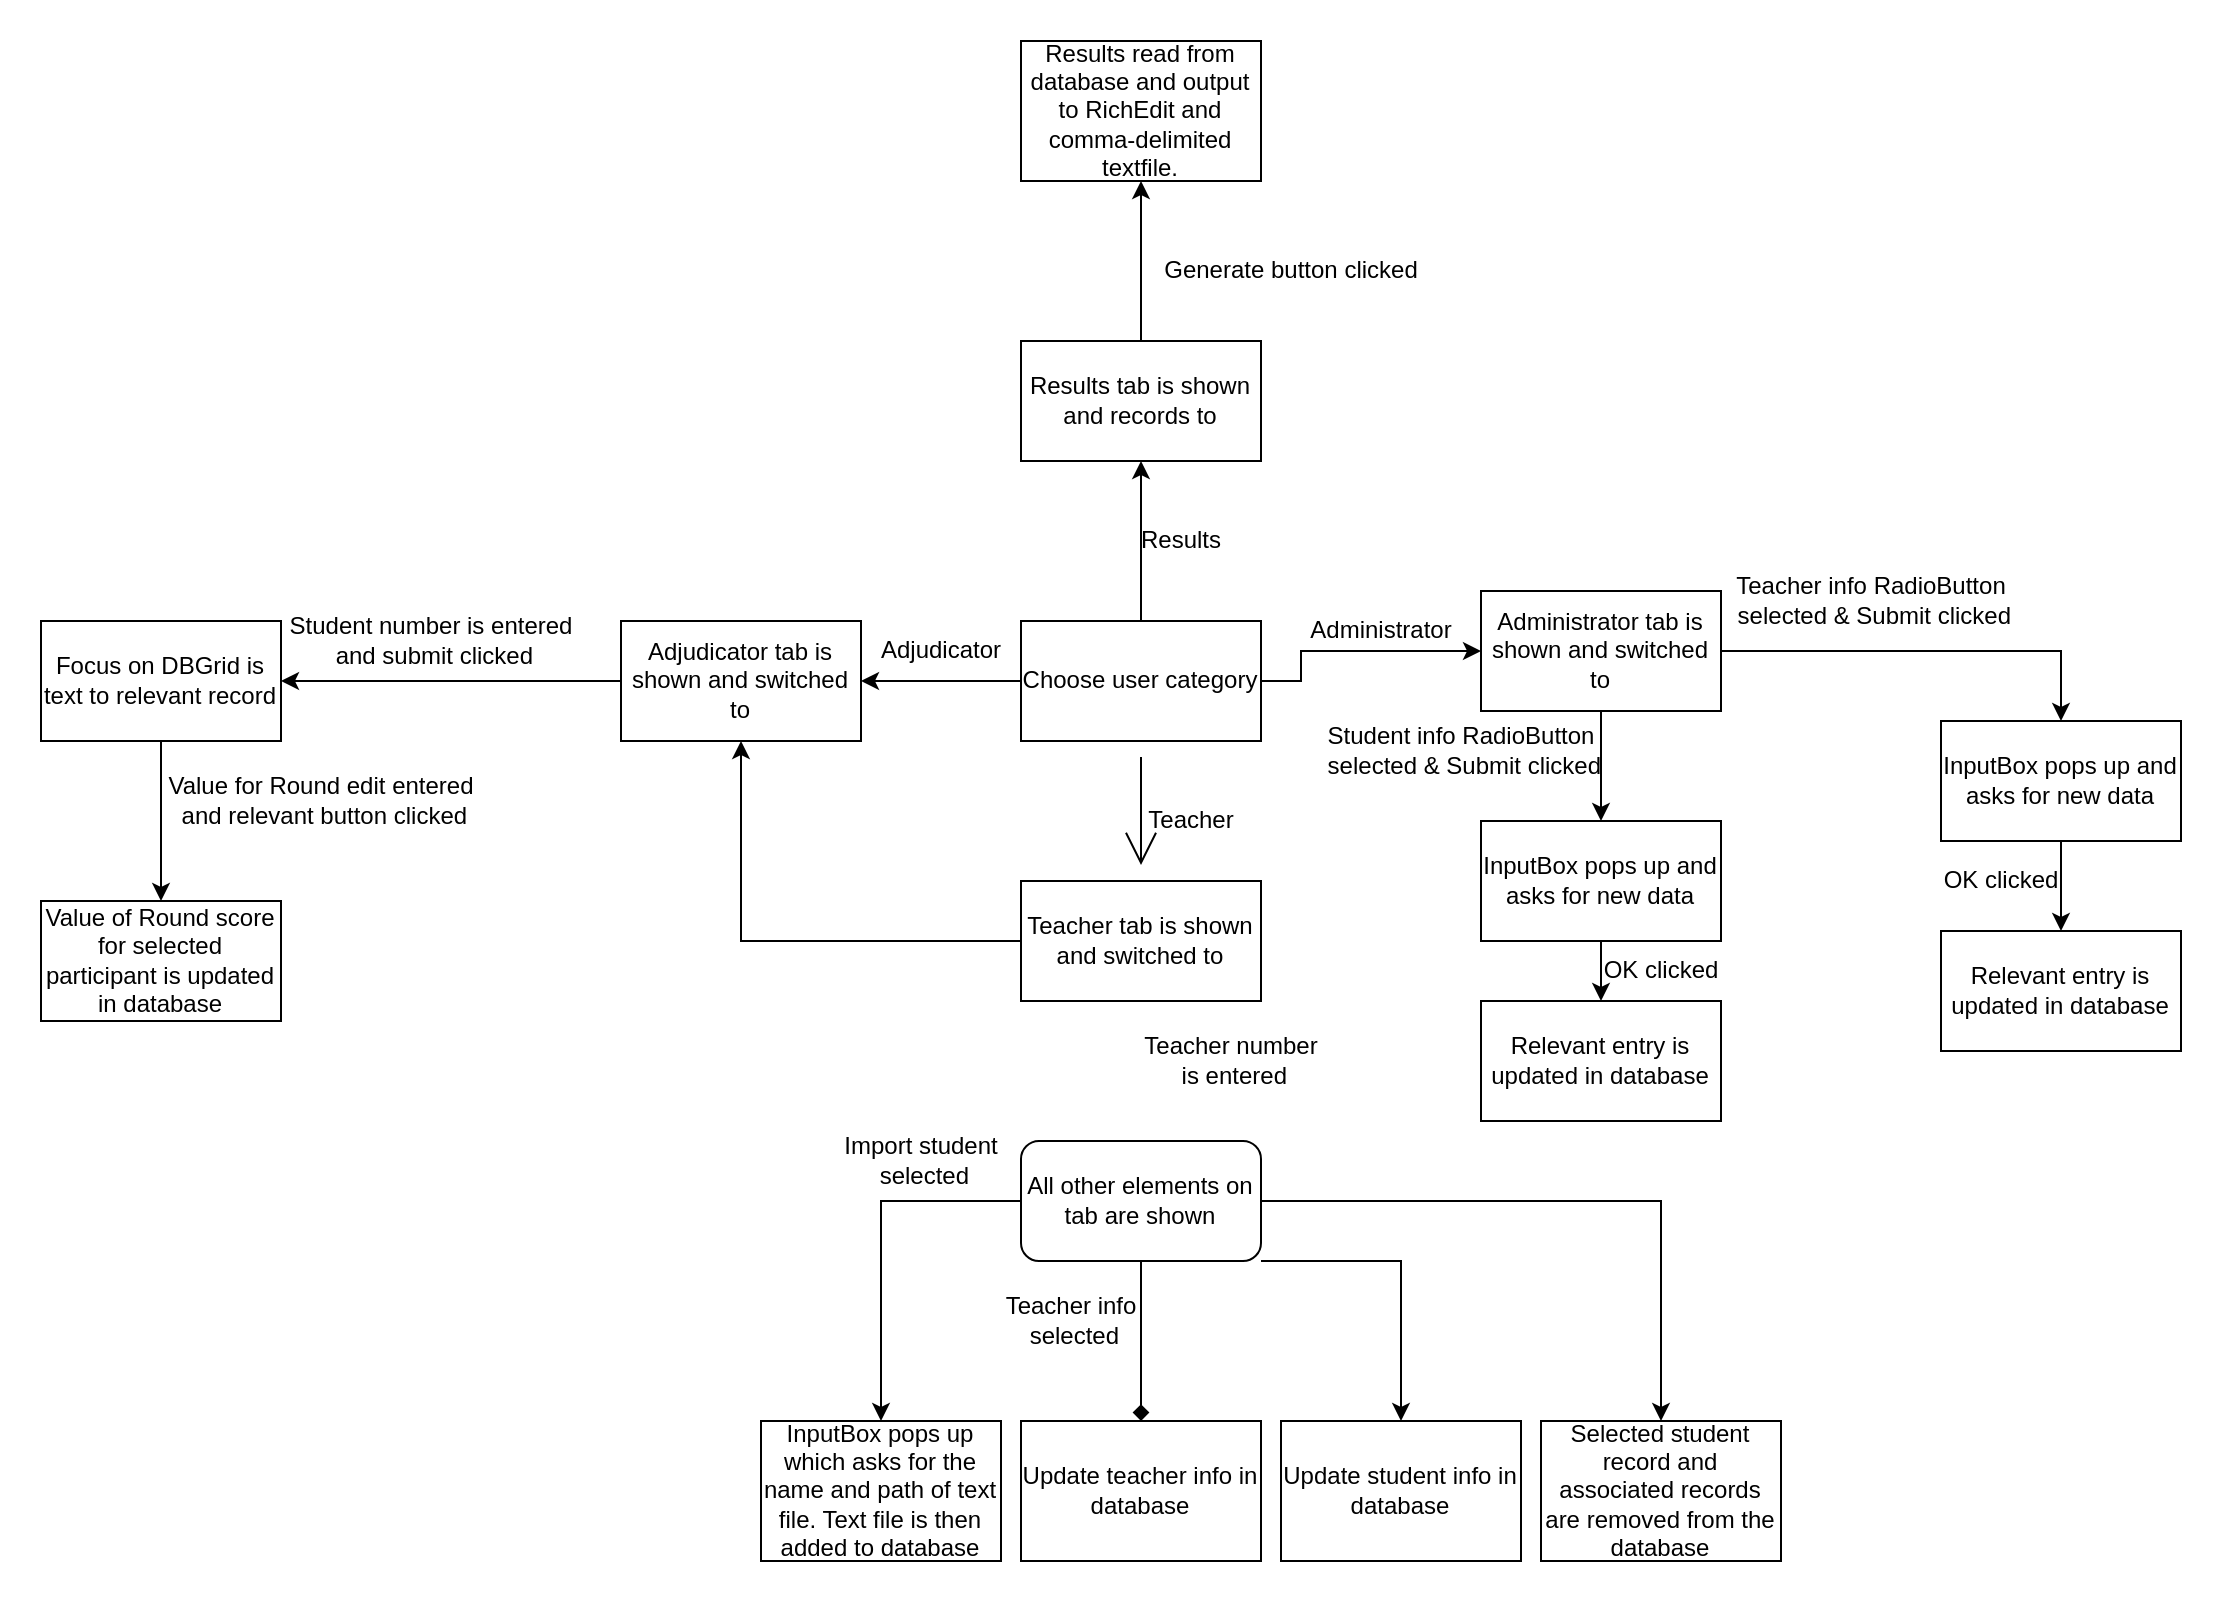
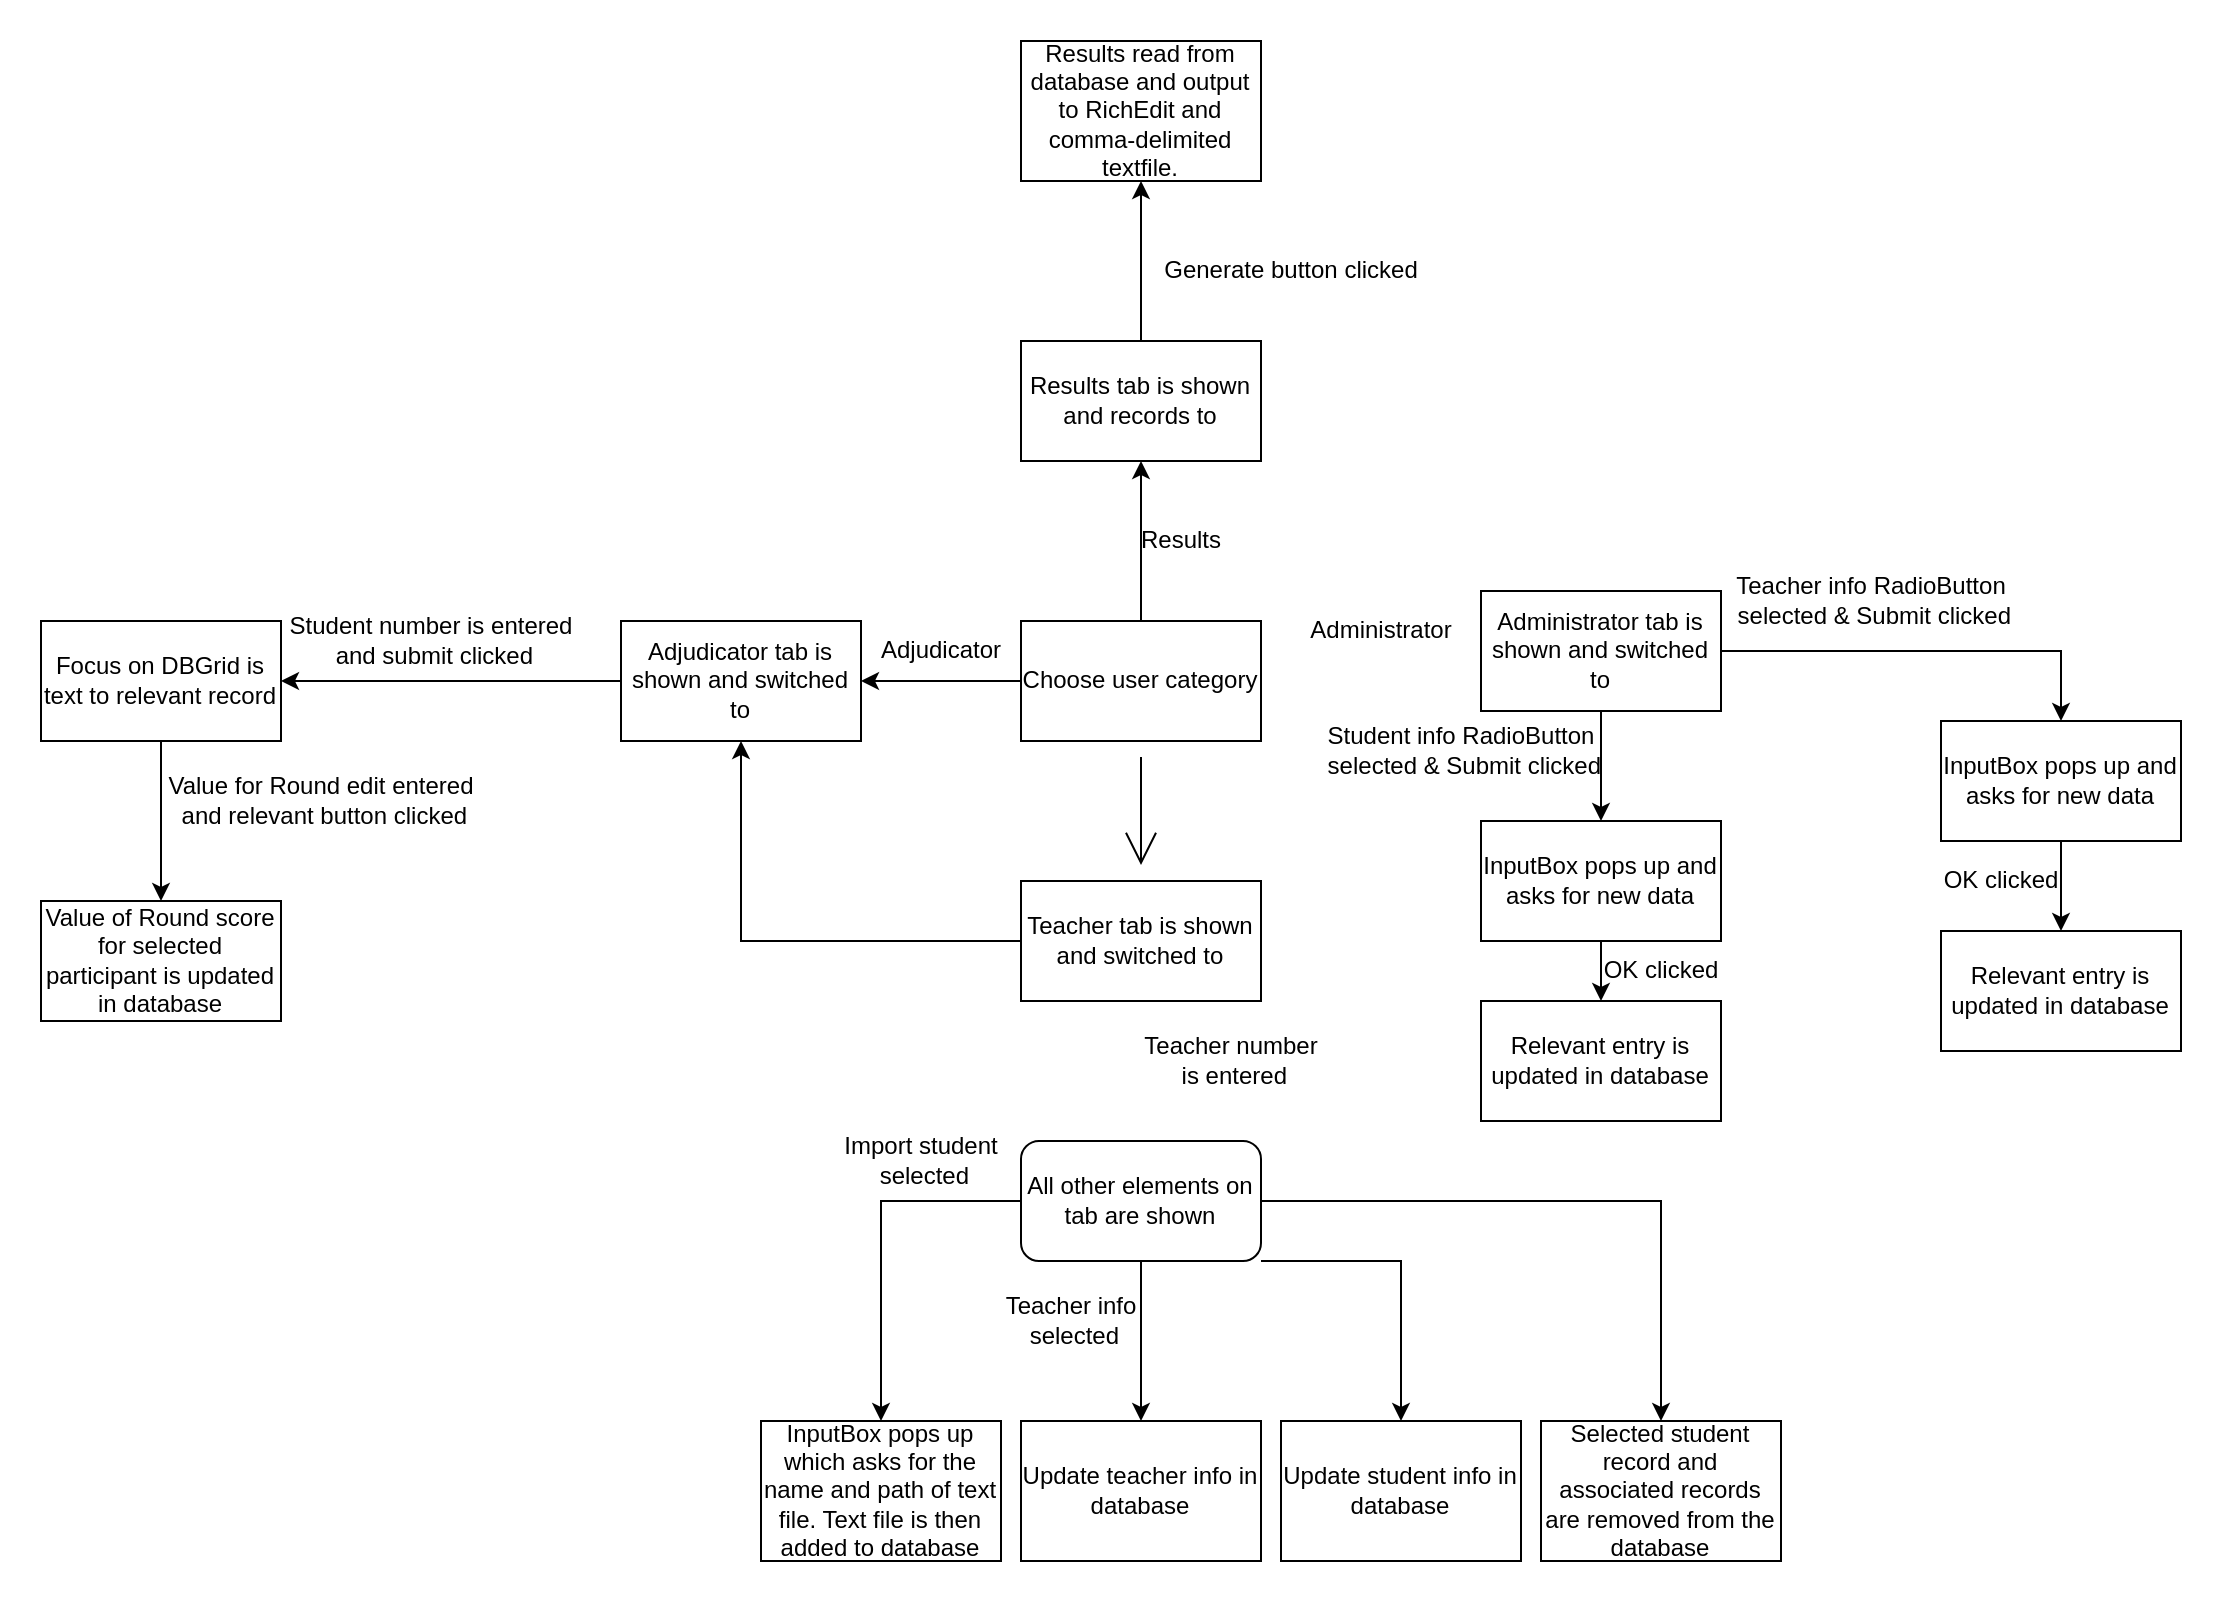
edge "Choose user category" -> "Administrator tab is shown and switched to": removed
node "Teacher": removed
edge "All other elements on tab are shown" -> "Update teacher info in database": arrowhead diamond -> classic
